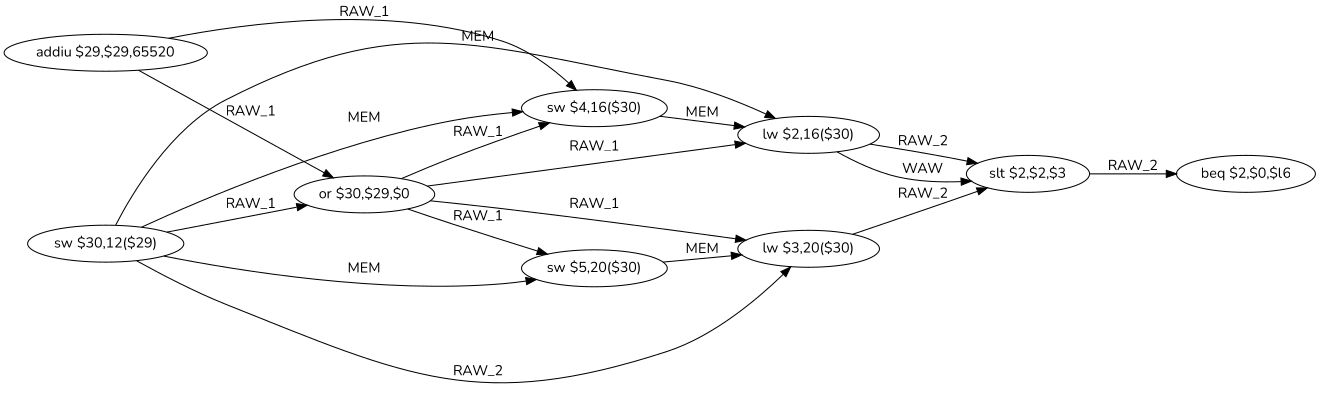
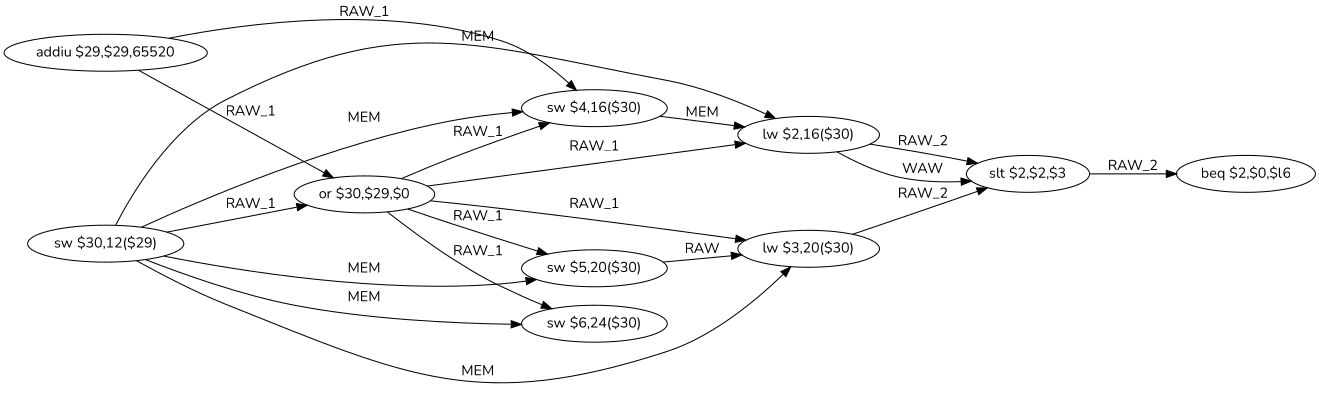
edge "sw $5,20($30)" -> "lw $3,20($30)": label "MEM" -> "RAW"
node "sw $6,24($30)": added
edge "sw $30,12($29)" -> "lw $3,20($30)": label "RAW_2" -> "MEM"
